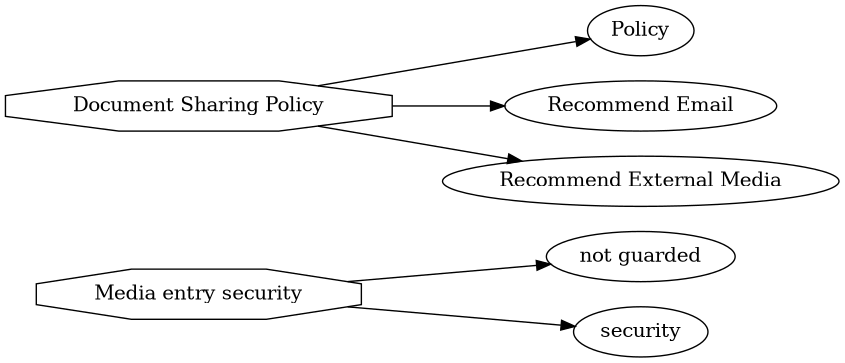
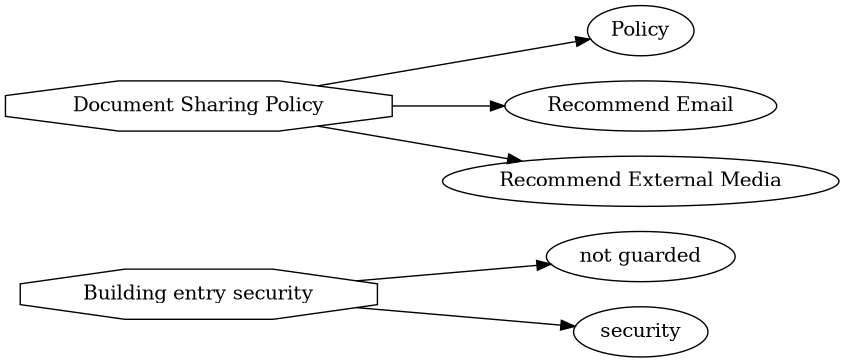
node "Media entry security": label "Media entry security" -> "Building entry security"
